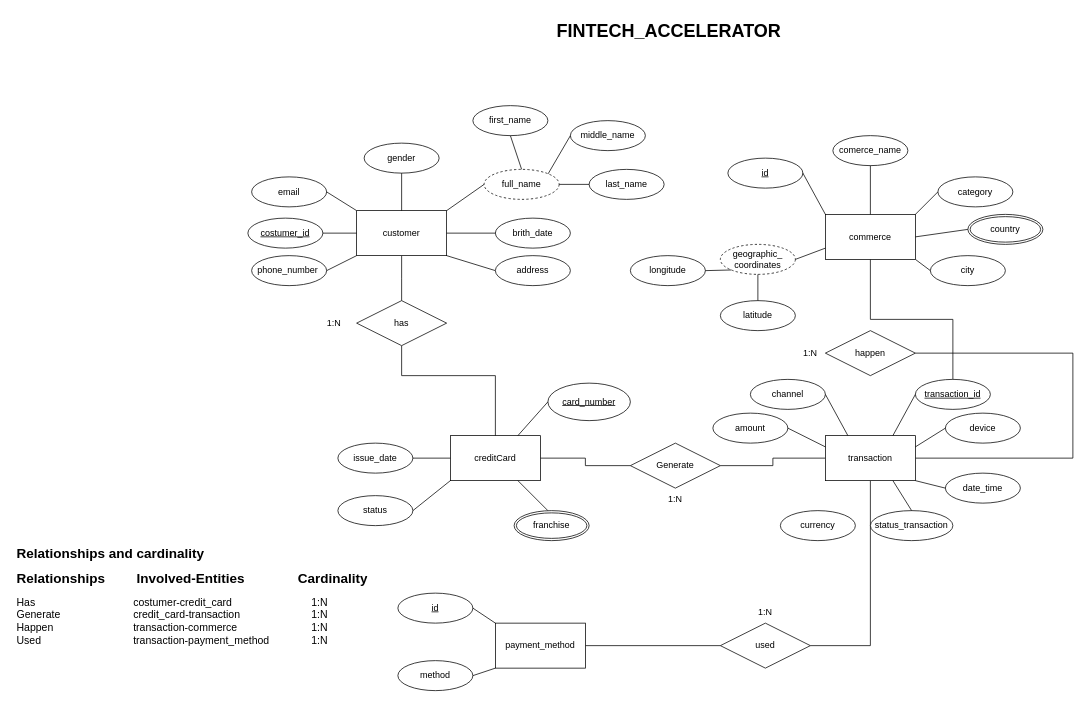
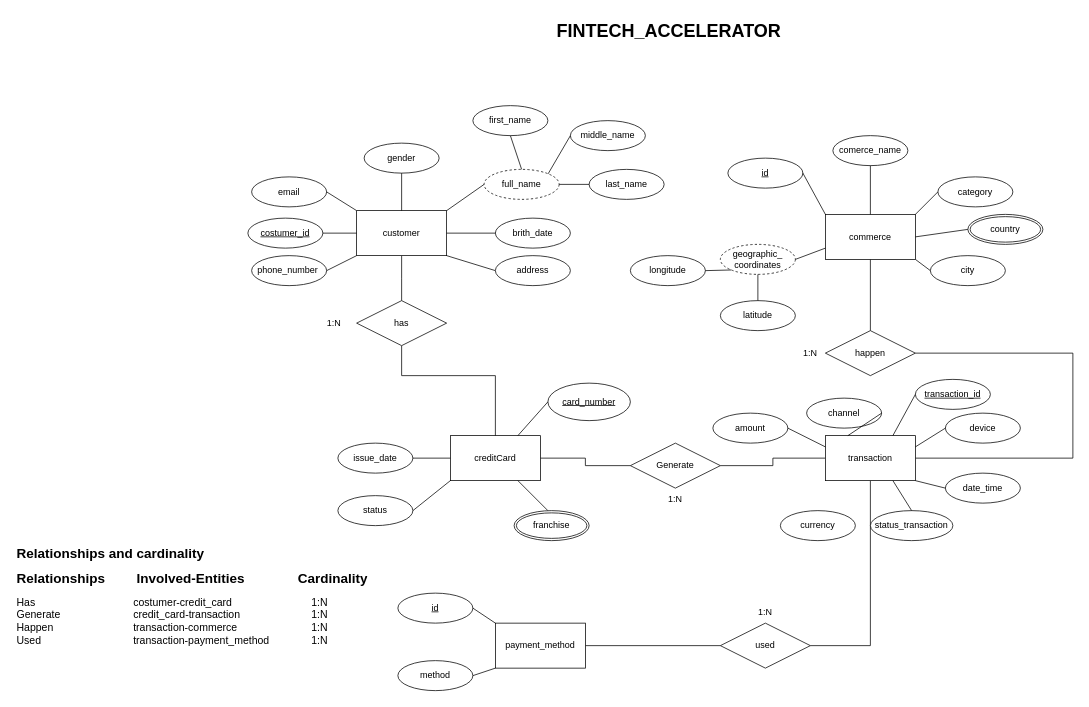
edge "commerce" -- "transaction_id": now "commerce" -- "happen"
node "channel": moved (788, 394) -> (844, 413)
